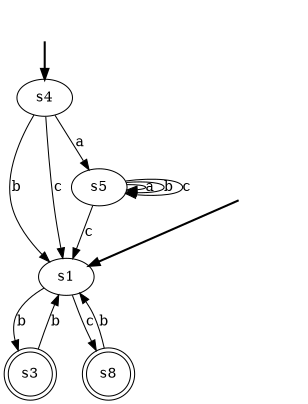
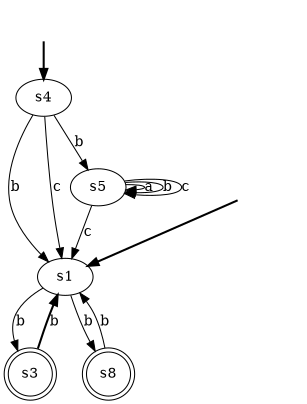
edge "s4" -> "s5": label "a" -> "b"
edge "s1" -> "s8": label "c" -> "b"
edge "s3" -> "s1": style solid -> bold
